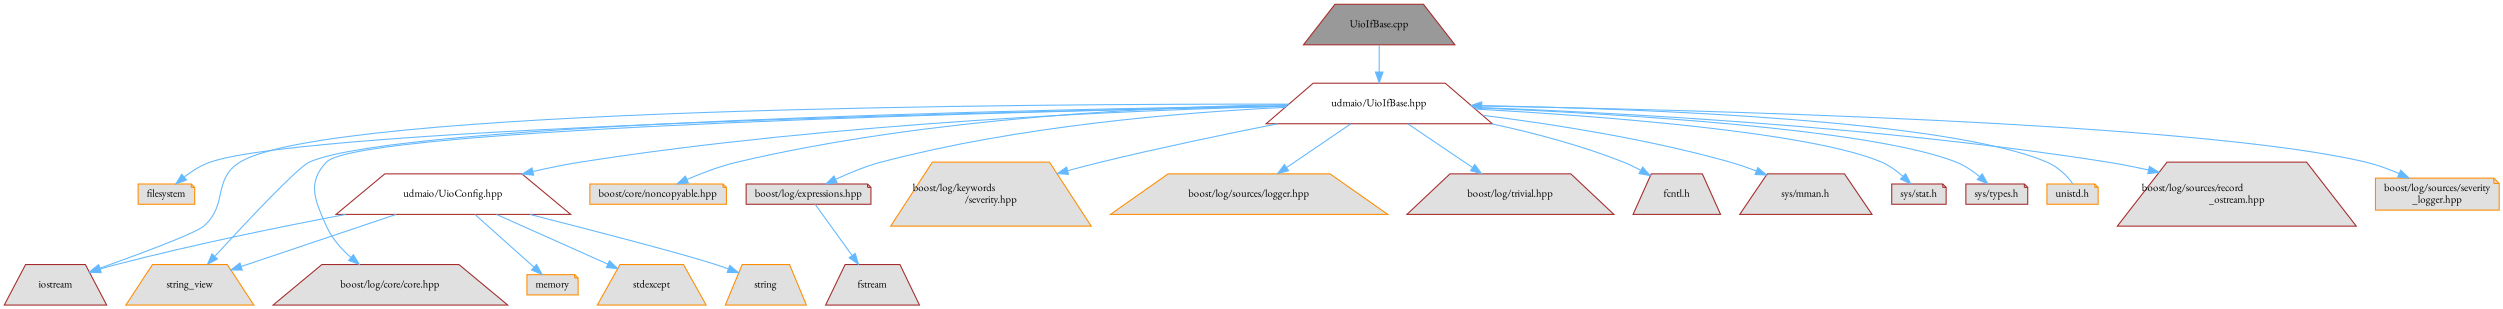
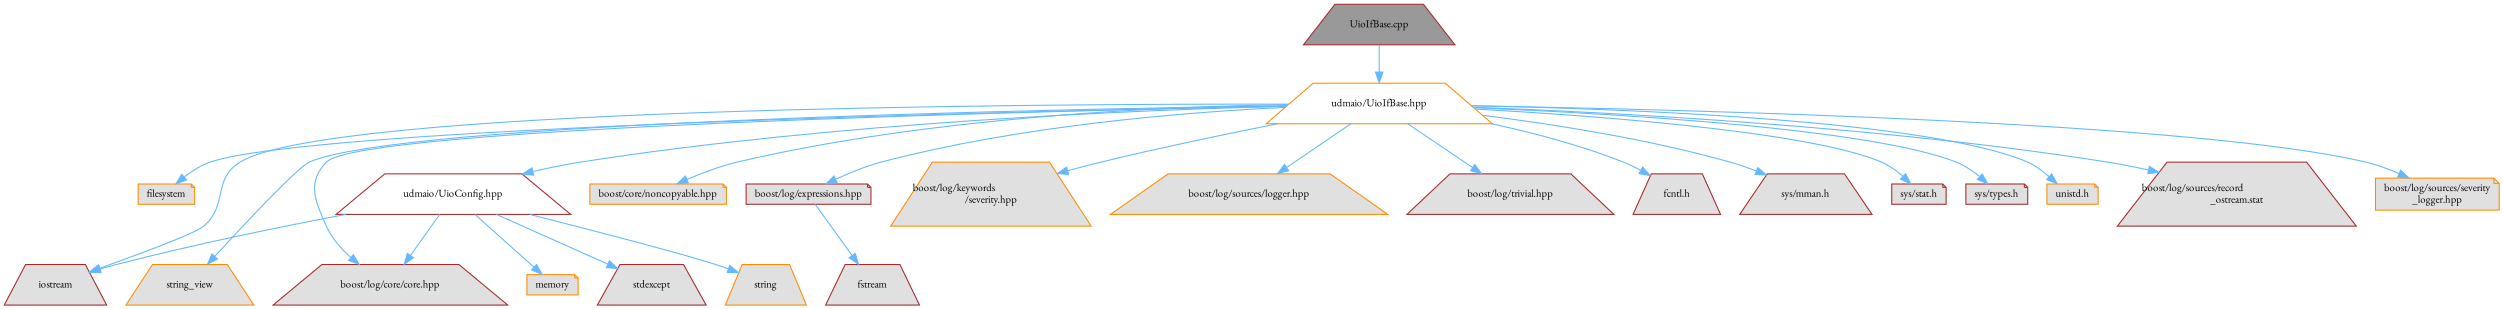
node "udmaio/UioIfBase.hpp": color brown -> darkorange
edge "unistd.h" -> "udmaio/UioIfBase.hpp": reversed
node "boost/log/sources/record _ostream.hpp": label "boost/log/sources/record _ostream.hpp" -> "boost/log/sources/record _ostream.stat"
edge "udmaio/UioConfig.hpp" -> "string_view": now "udmaio/UioConfig.hpp" -> "boost/log/core/core.hpp"
node "stdexcept": color darkorange -> brown
